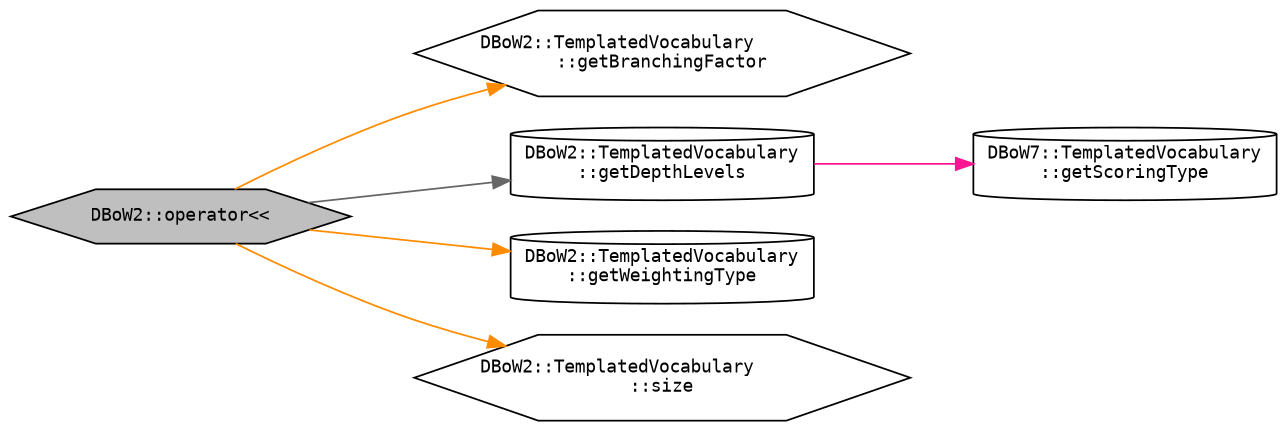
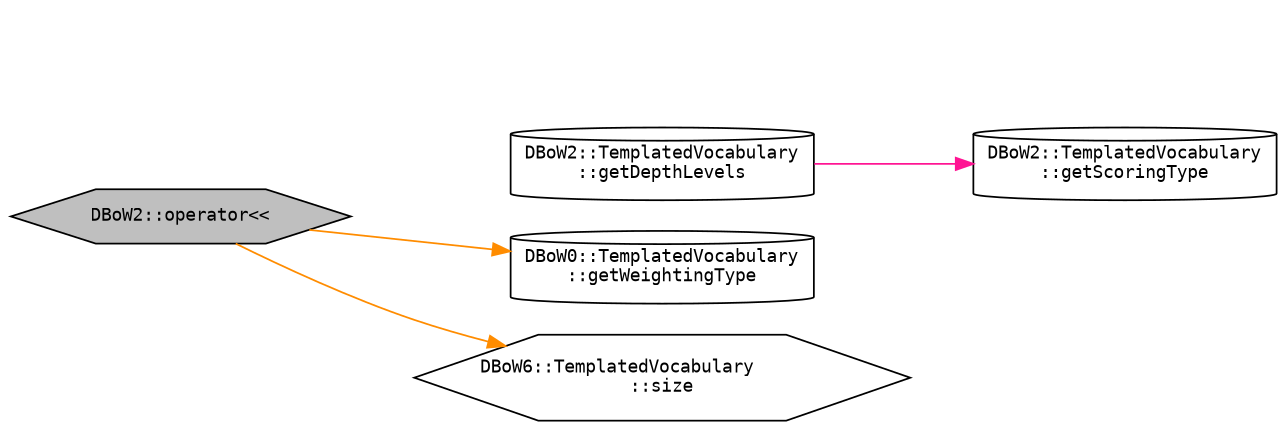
node "DBoW2::TemplatedVocabulary ::getBranchingFactor": removed
node "DBoW7::TemplatedVocabulary ::getScoringType": label "DBoW7::TemplatedVocabulary ::getScoringType" -> "DBoW2::TemplatedVocabulary ::getScoringType"
edge "DBoW2::operator<<" -> "DBoW2::TemplatedVocabulary ::getDepthLevels": removed
node "DBoW2::TemplatedVocabulary ::getWeightingType": label "DBoW2::TemplatedVocabulary ::getWeightingType" -> "DBoW0::TemplatedVocabulary ::getWeightingType"
node "DBoW2::TemplatedVocabulary ::size": label "DBoW2::TemplatedVocabulary ::size" -> "DBoW6::TemplatedVocabulary ::size"
